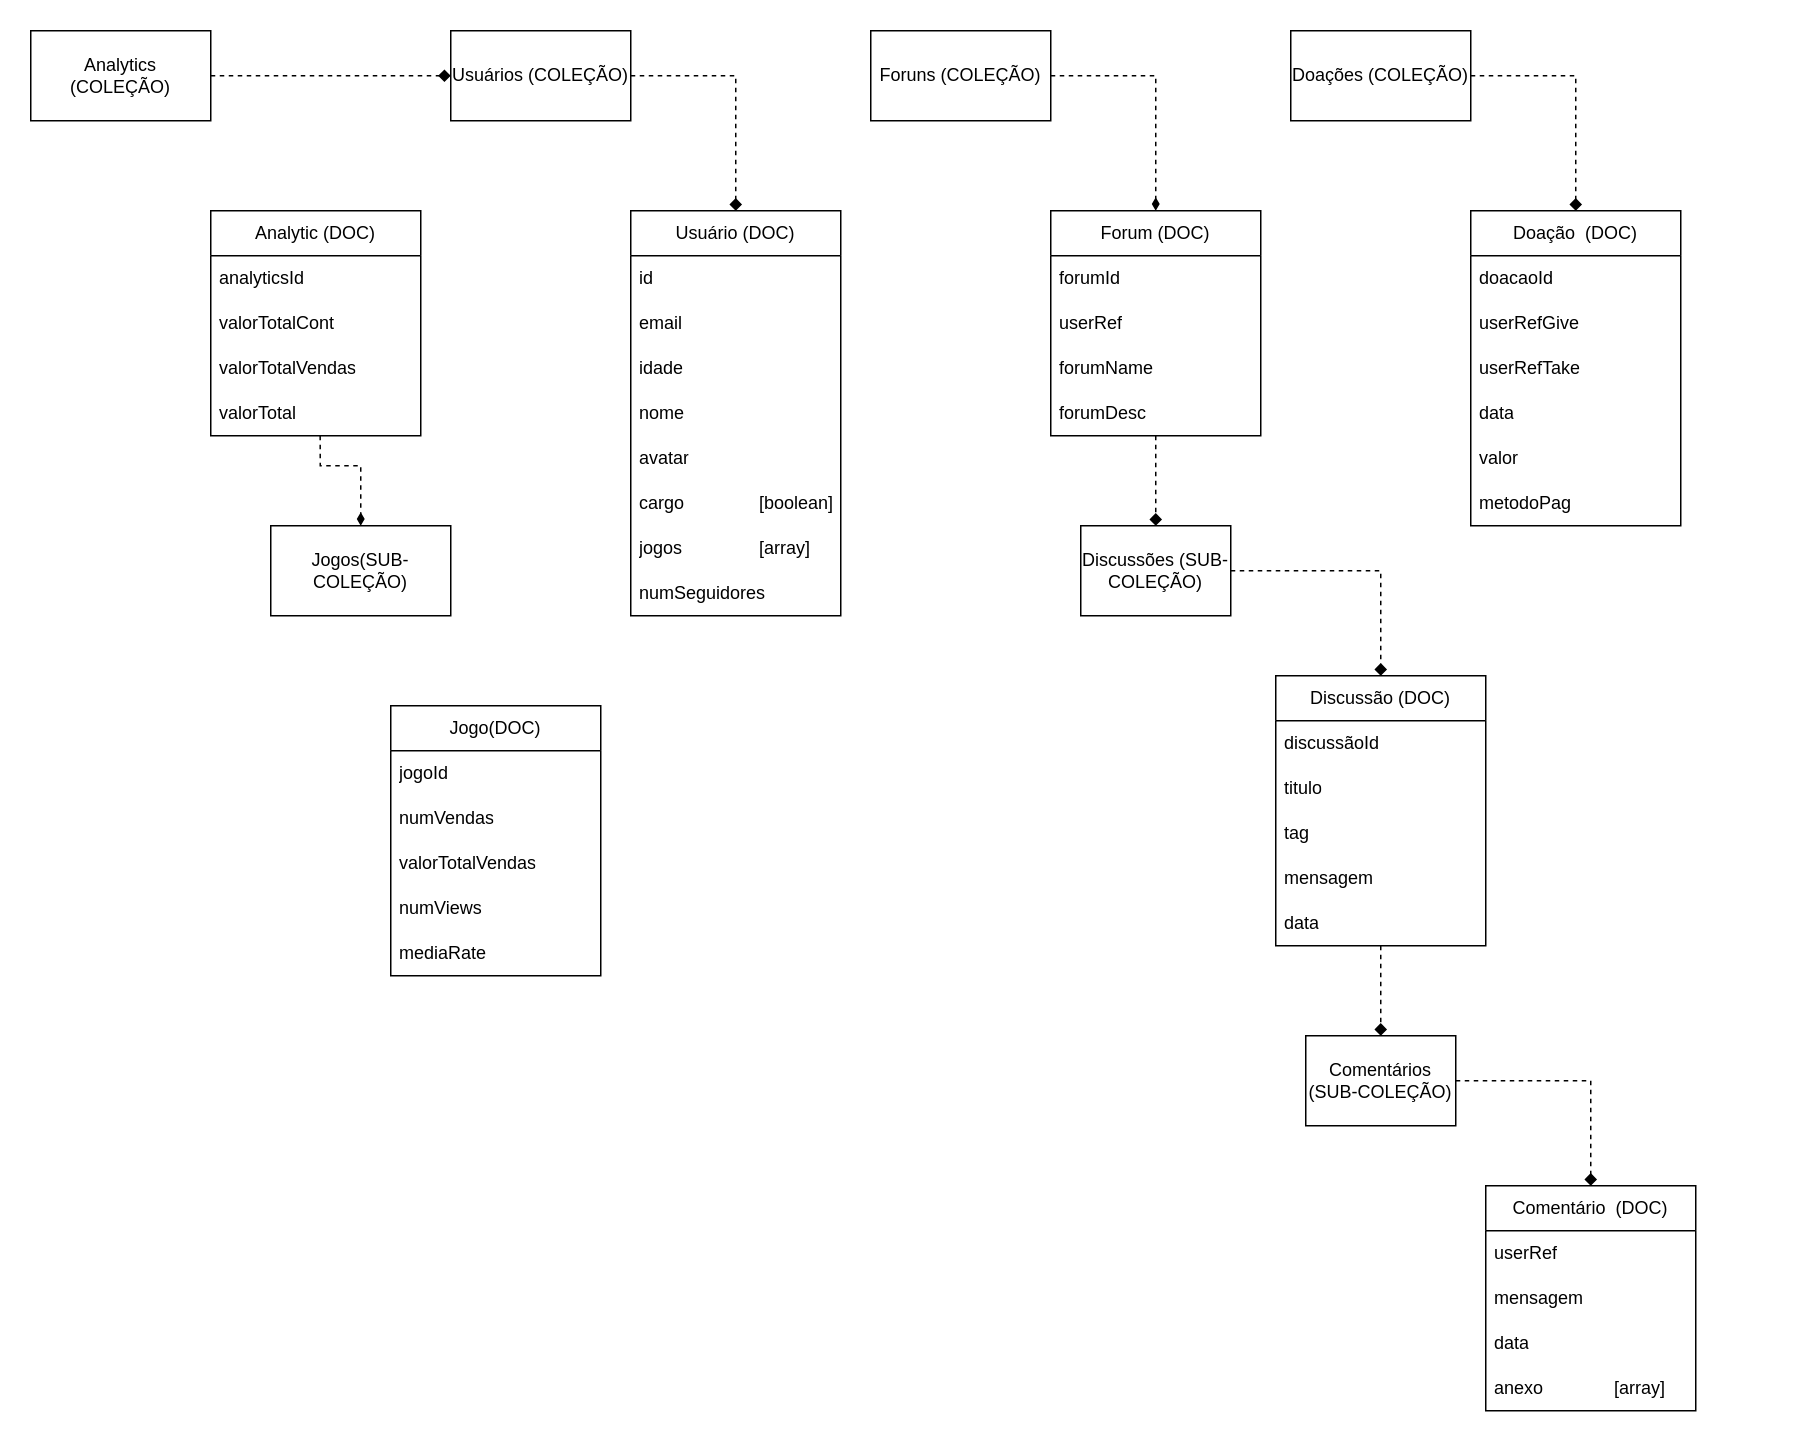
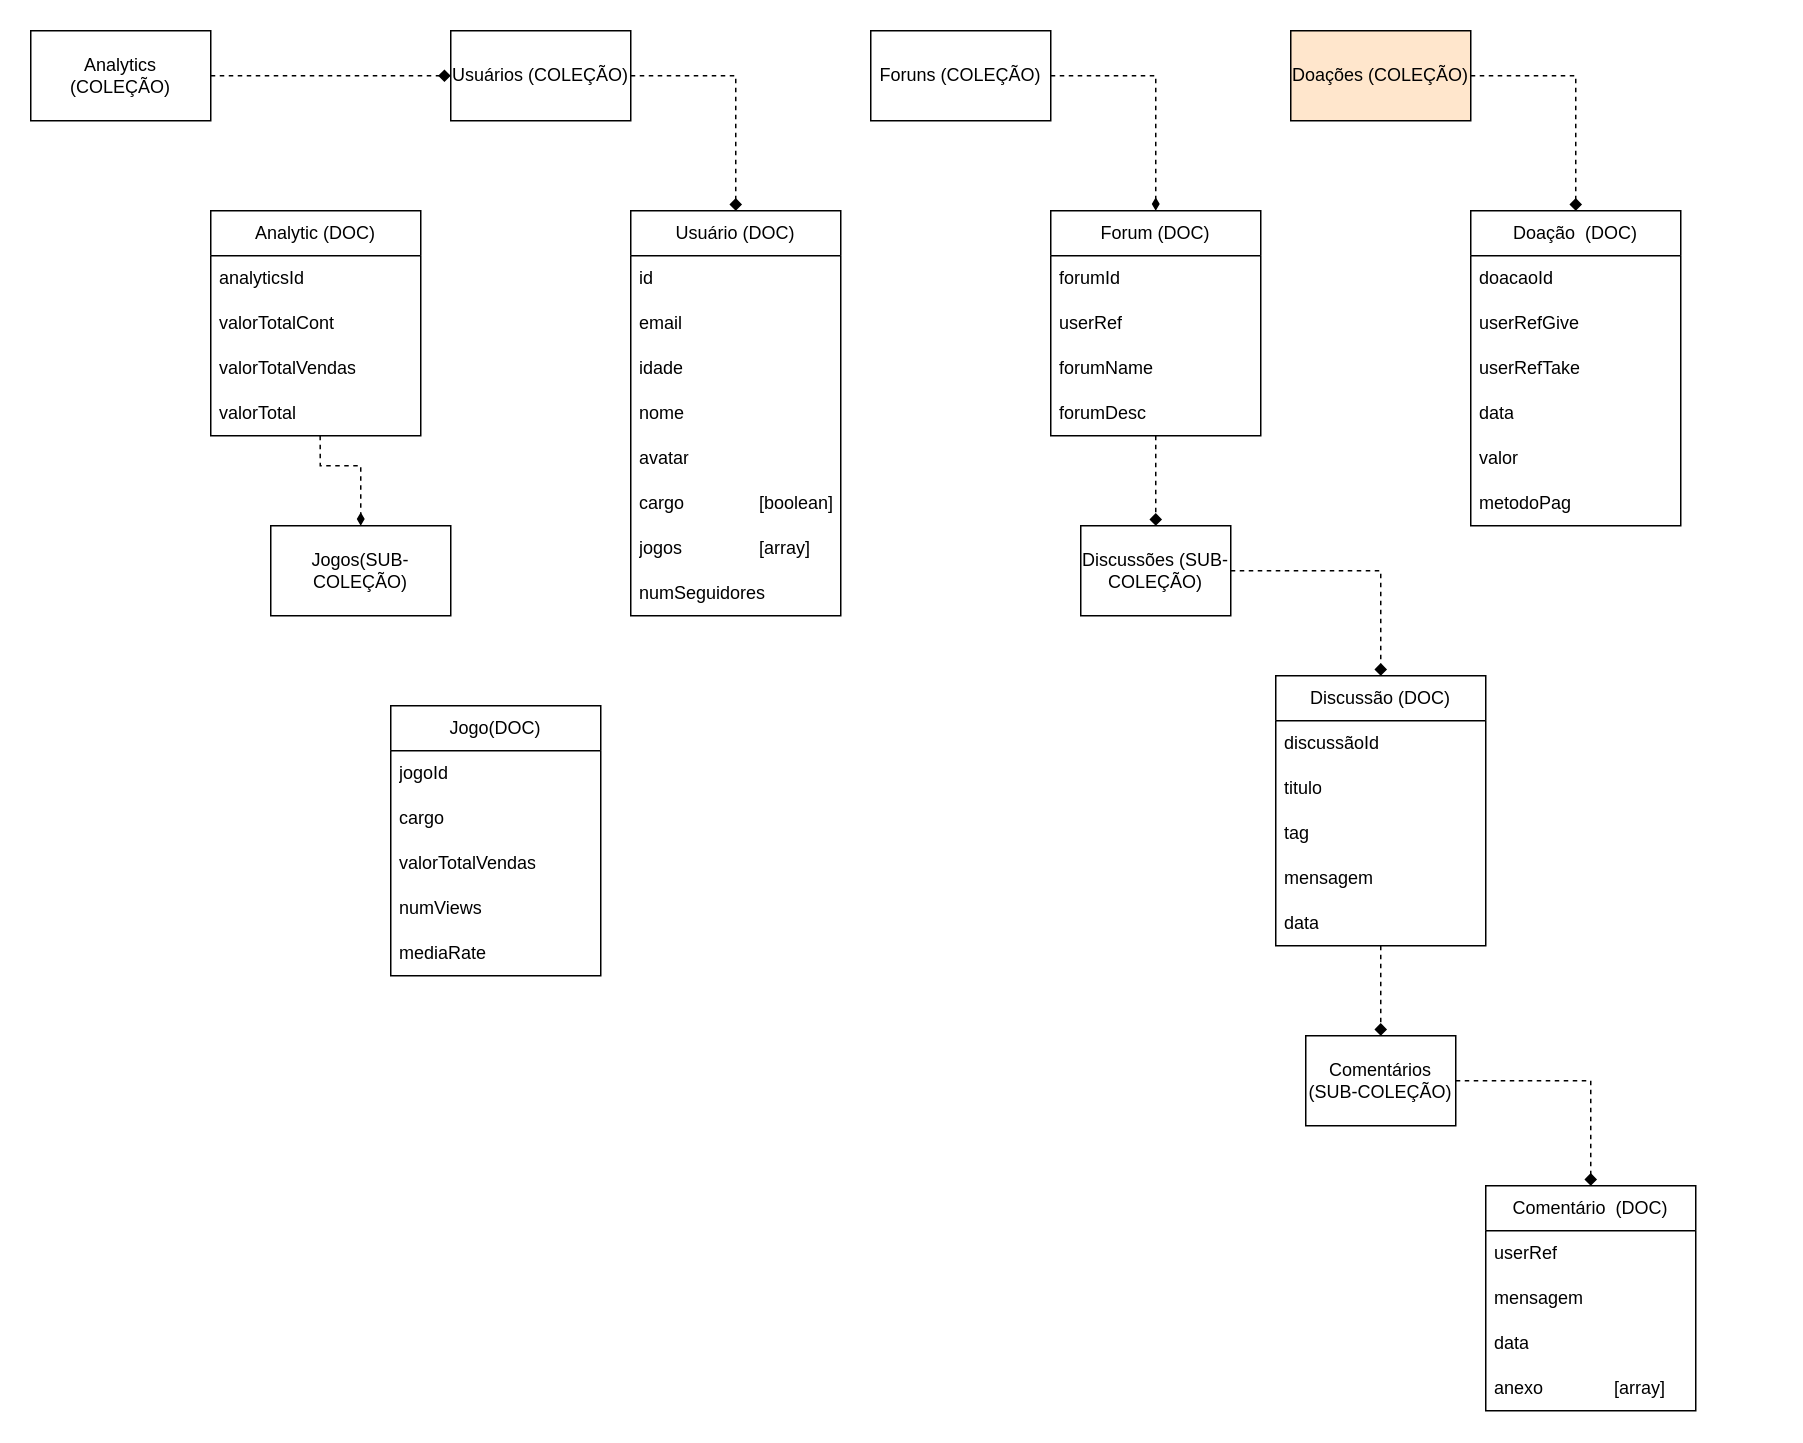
node "Doações (COLEÇÃO)": fillcolor #ffffff -> #ffe6cc
node "numVendas": label "numVendas" -> "cargo"
